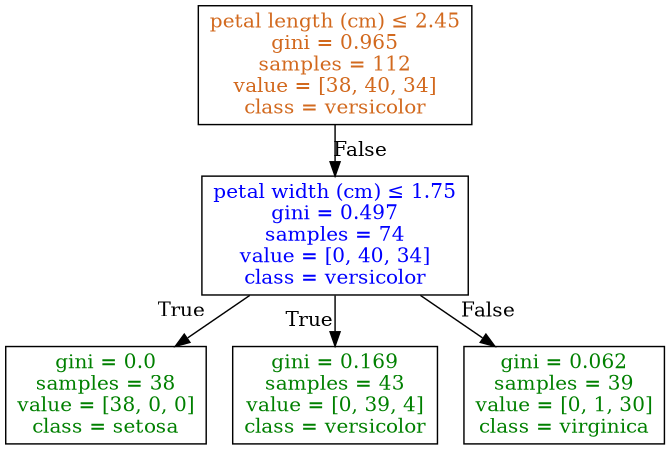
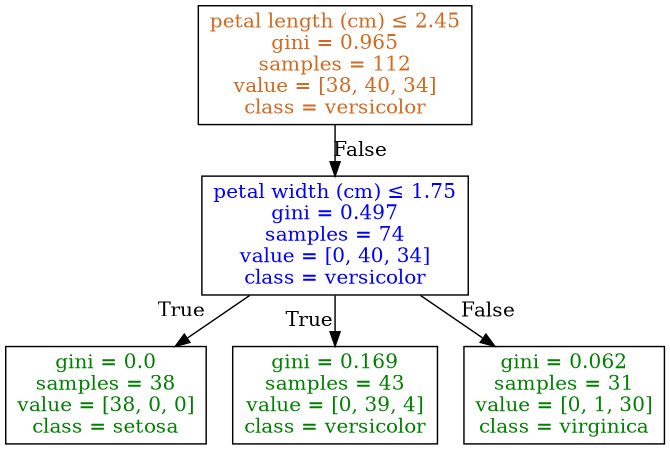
node "gini = 0.062": text "samples = 39" -> "samples = 31"
